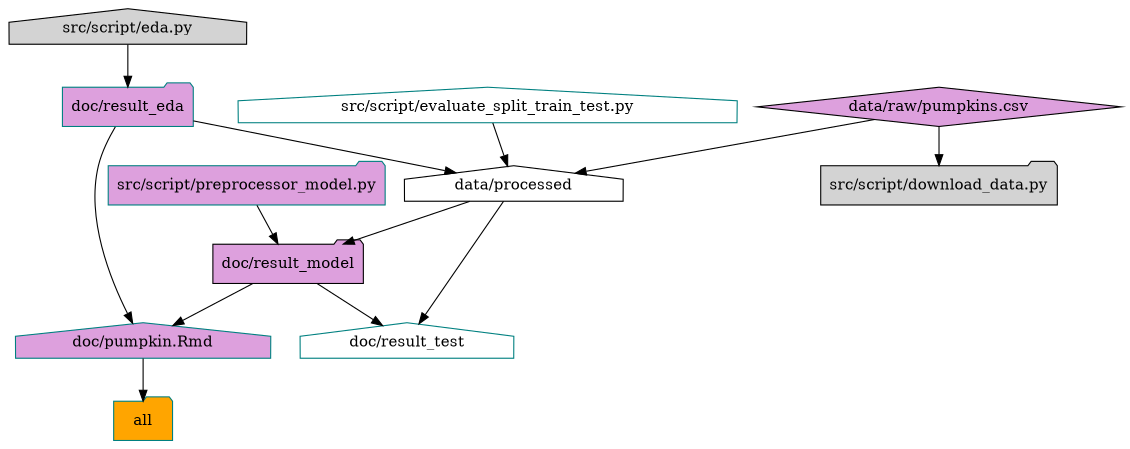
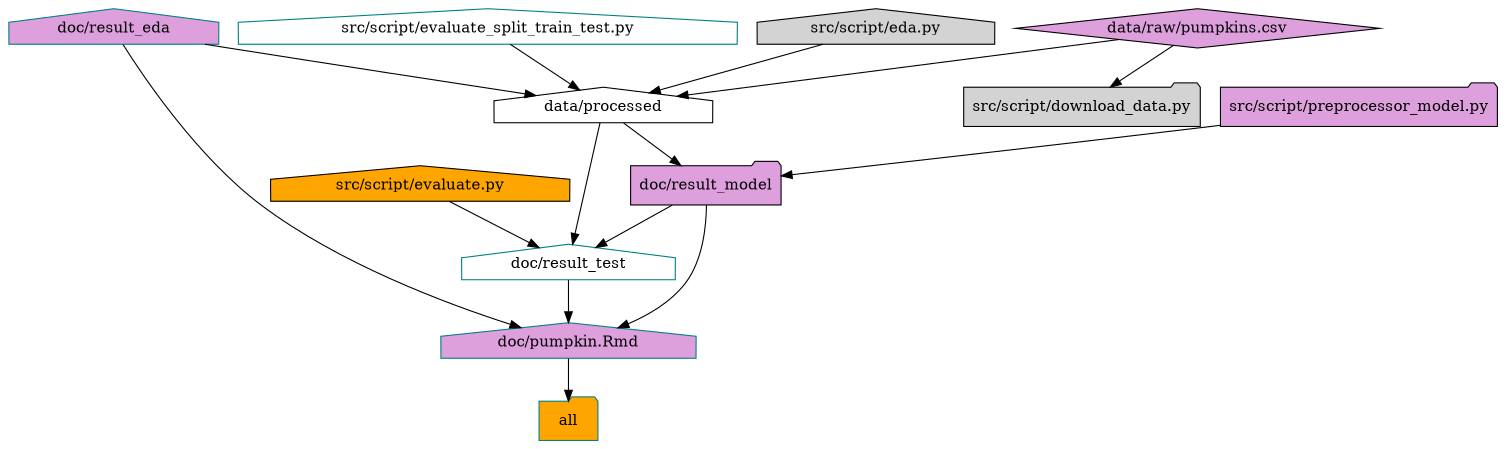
edge "src/script/eda.py" -> "doc/result_eda": now "src/script/eda.py" -> "data/processed"
node "doc/result_eda": shape folder -> house
node "src/script/preprocessor_model.py": color teal -> black
node "src/script/evaluate.py": added
edge "doc/result_test" -> "doc/pumpkin.Rmd": added
